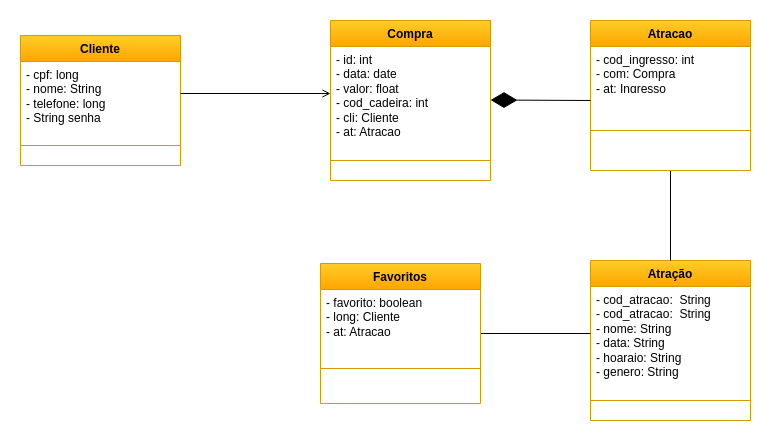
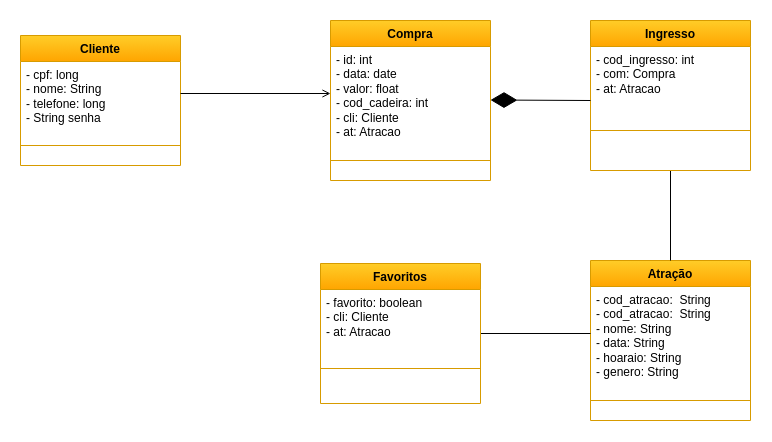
node "Atracao": label "Atracao" -> "Ingresso"
node "- cod_ingresso: int - com: Compra - at: Ingresso": label "- cod_ingresso: int - com: Compra - at: Ingresso" -> "- cod_ingresso: int - com: Compra - at: Atracao"
node "- favorito: boolean - long: Cliente - at: Atracao": label "- favorito: boolean - long: Cliente - at: Atracao" -> "- favorito: boolean - cli: Cliente - at: Atracao"
